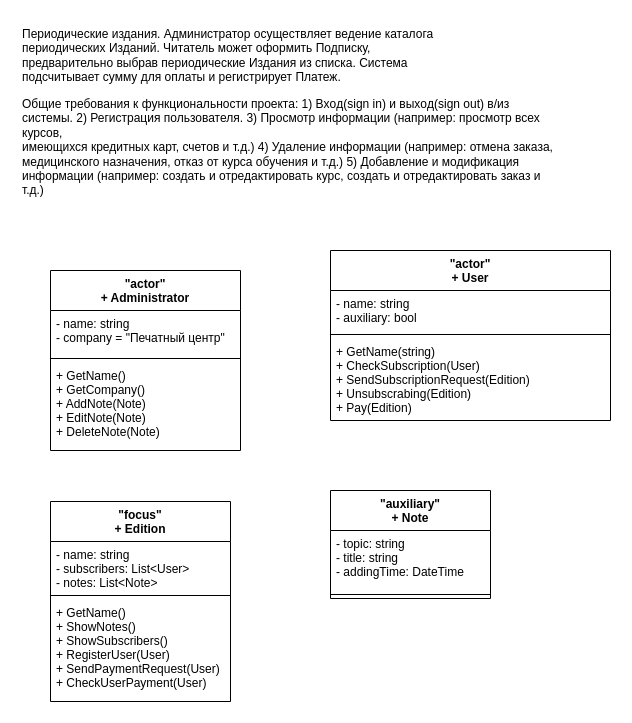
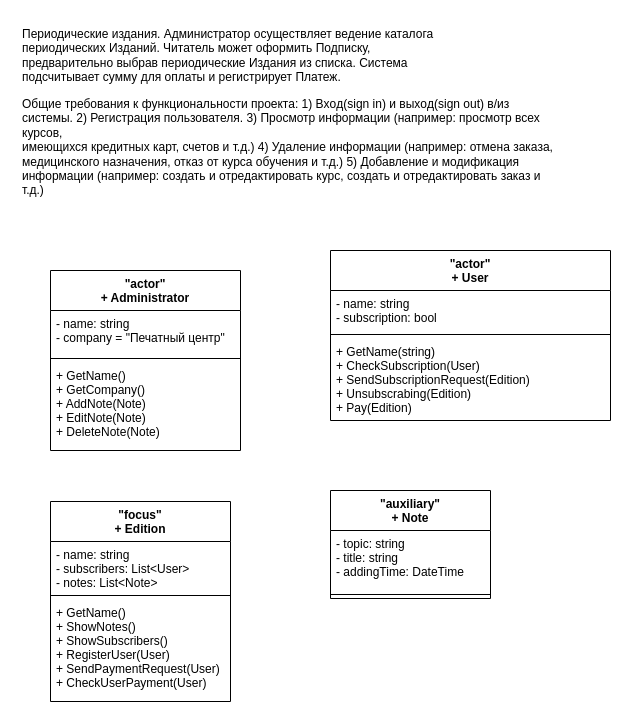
node "- name: string - auxiliary: bool": label "- name: string - auxiliary: bool" -> "- name: string - subscription: bool"
